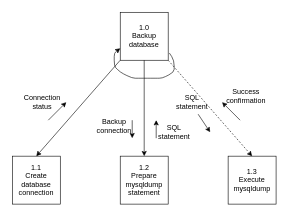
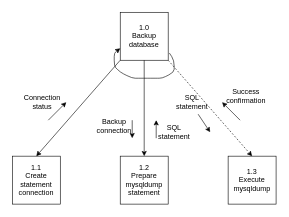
node "1.1 Create database connection": label "1.1 Create database connection" -> "1.1 Create statement connection"
